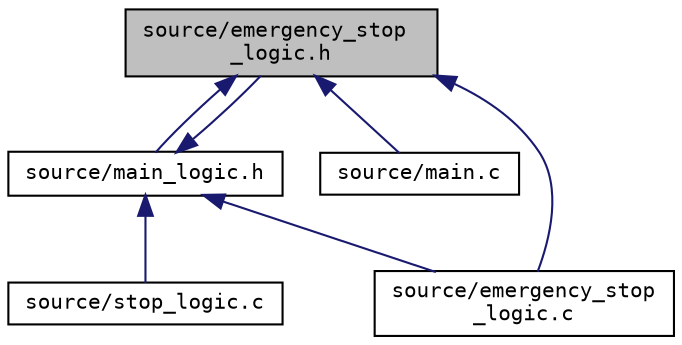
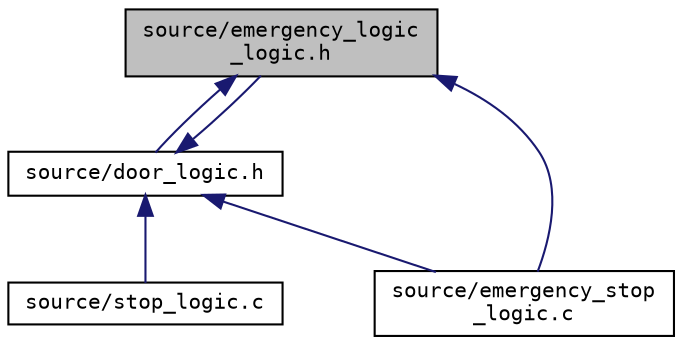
node "source/emergency_stop _logic.h": label "source/emergency_stop _logic.h" -> "source/emergency_logic _logic.h"
node "source/main_logic.h": label "source/main_logic.h" -> "source/door_logic.h"
node "source/main.c": removed
